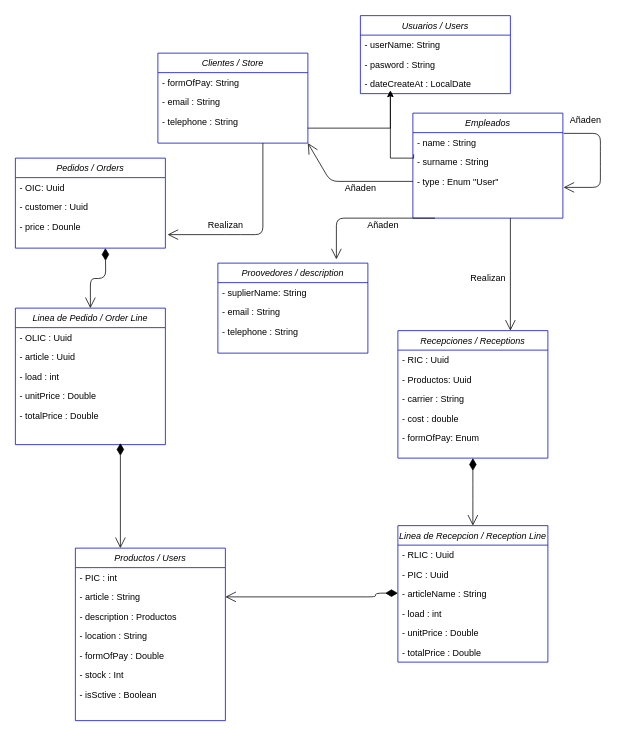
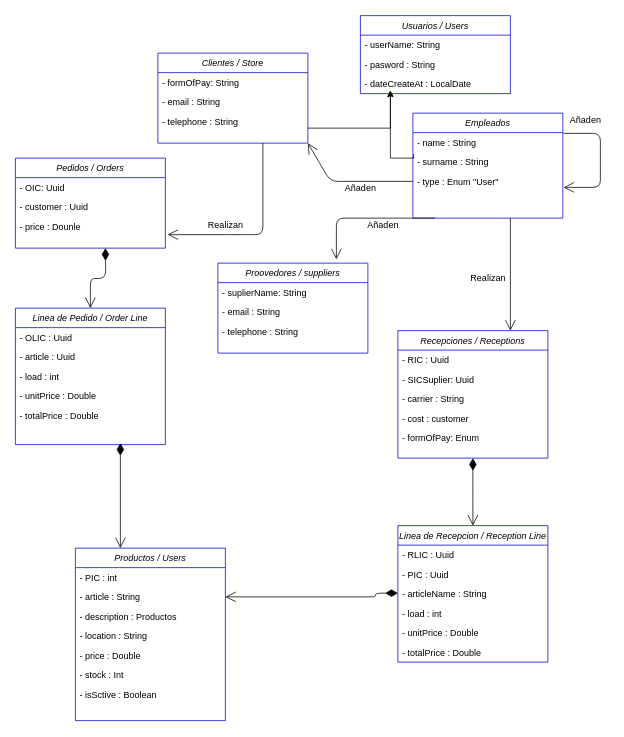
node "Proovedores / description": label "Proovedores / description" -> "Proovedores / suppliers"
node "- Productos: Uuid": label "- Productos: Uuid" -> "- SICSuplier: Uuid"
node "- cost : double": label "- cost : double" -> "- cost : customer"
node "- formOfPay : Double": label "- formOfPay : Double" -> "- price : Double"
